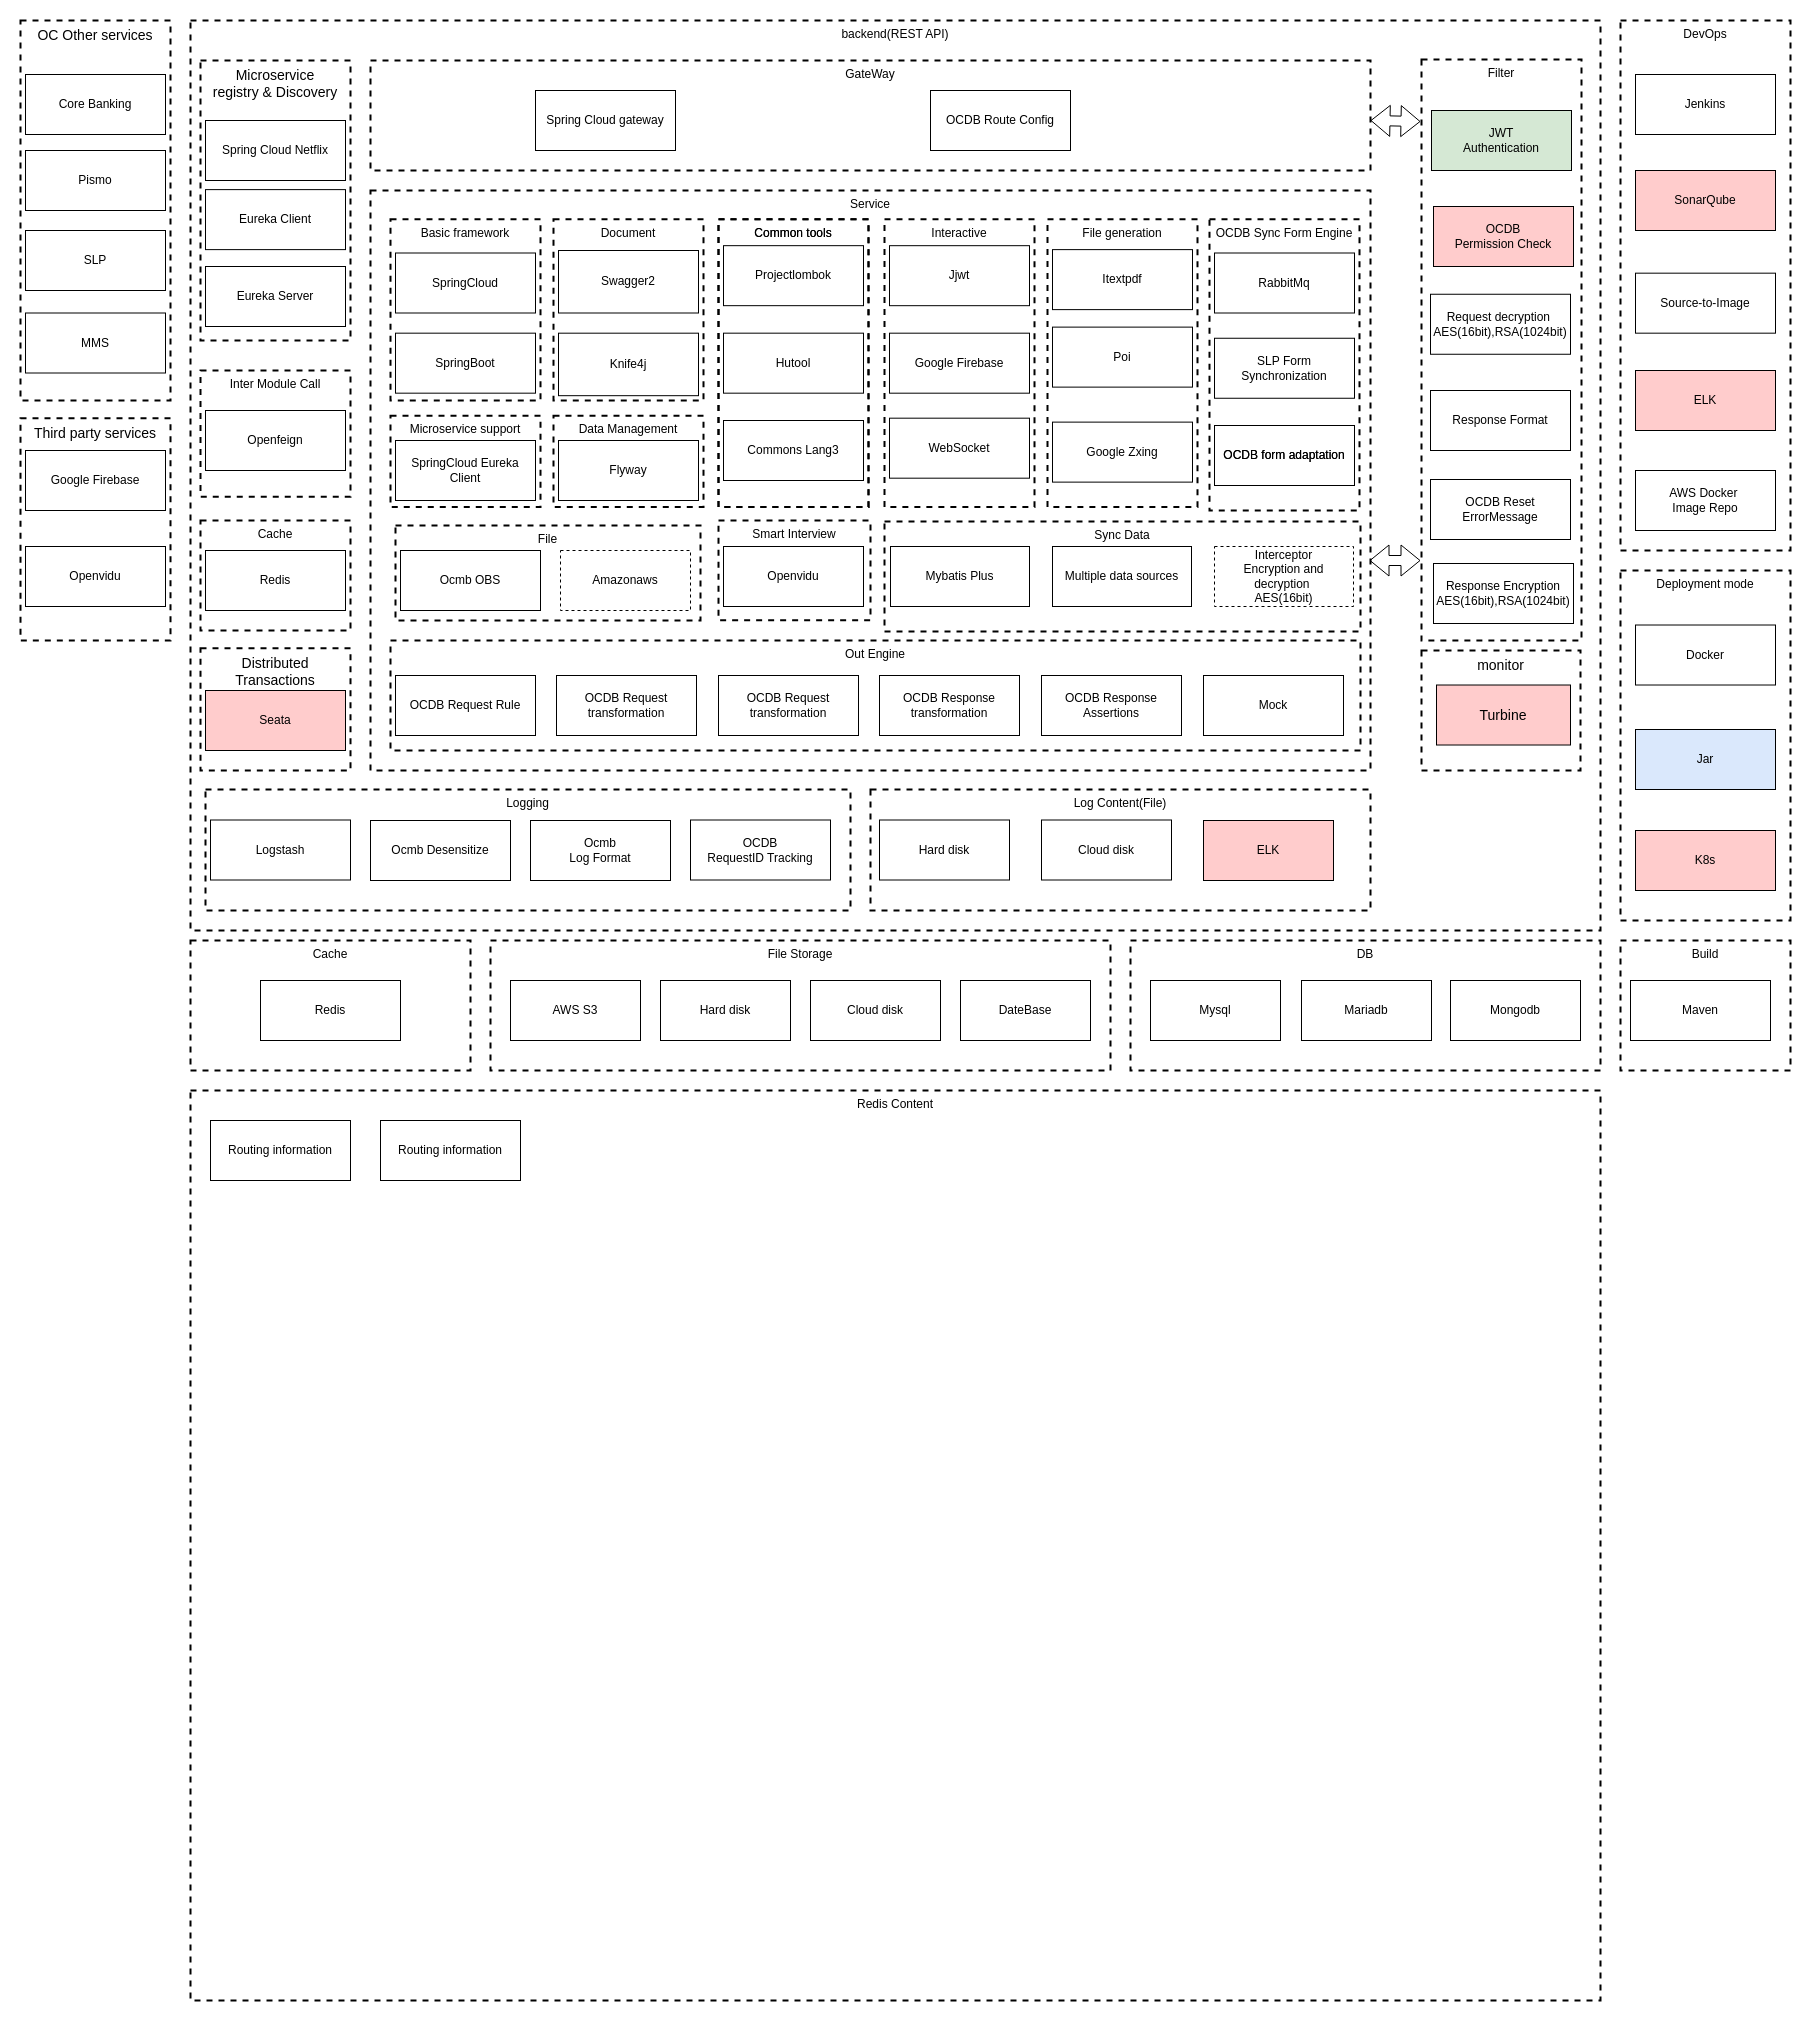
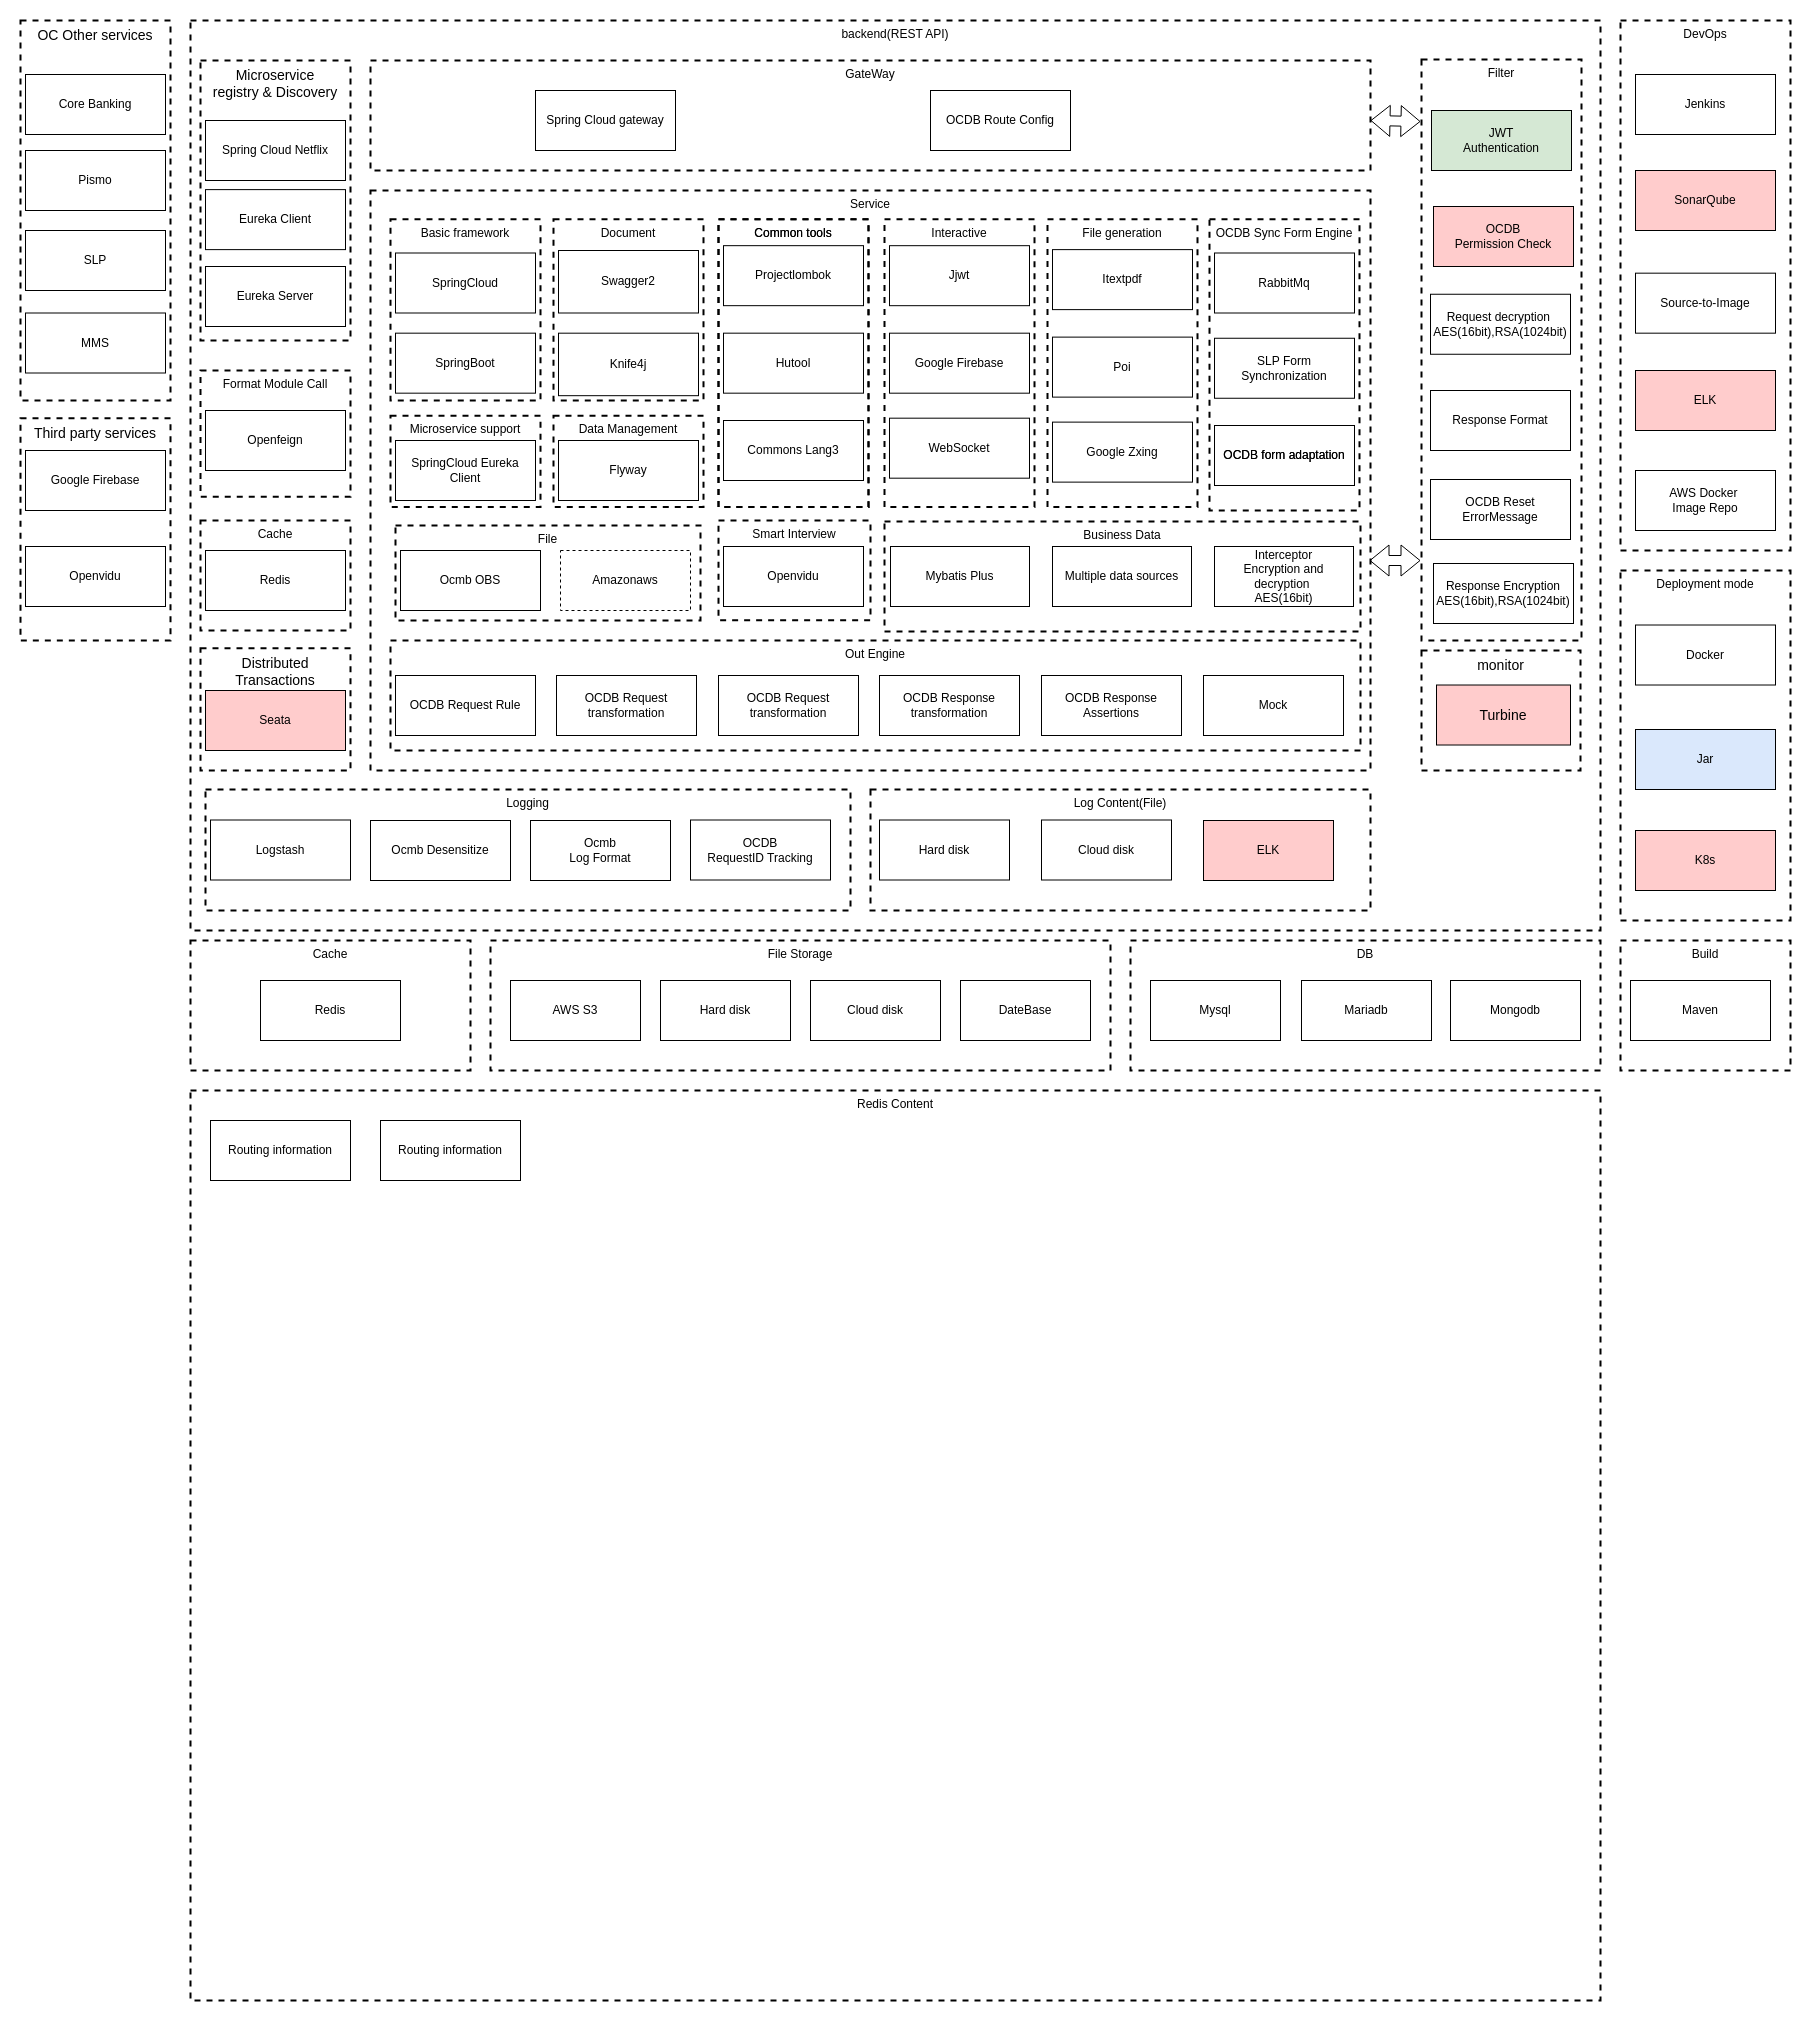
node "Poi": moved (1123, 357) -> (1123, 367)
node "Inter Module Call": label "Inter Module Call" -> "Format Module Call"
node "Sync Data": label "Sync Data" -> "Business Data"
node "Interceptor Encryption and decryption AES(16bit)": style dashed -> solid
